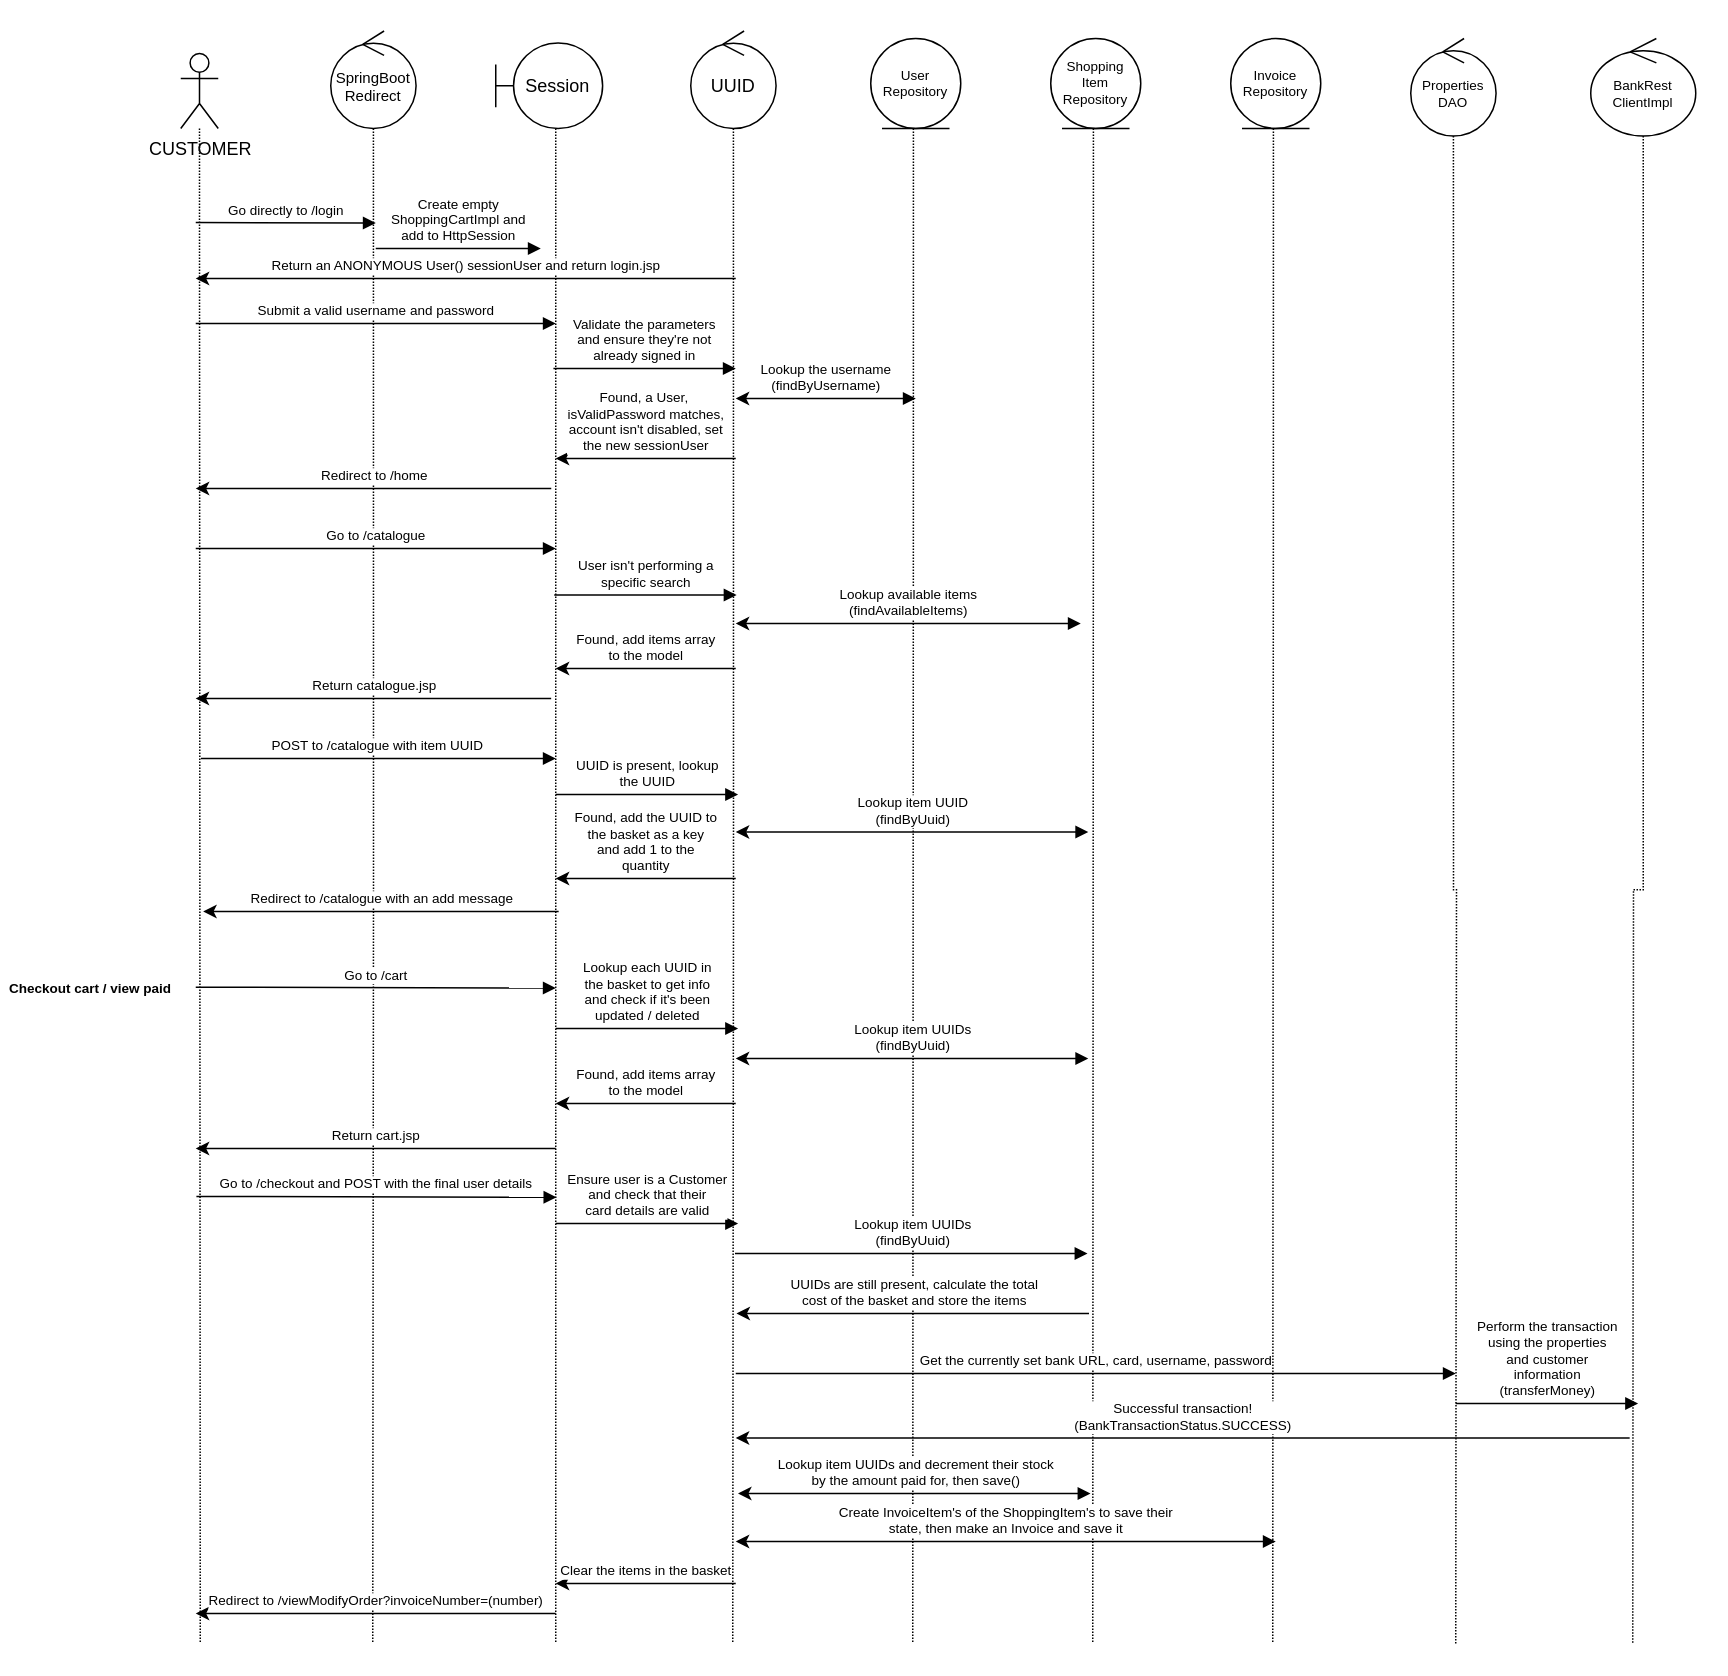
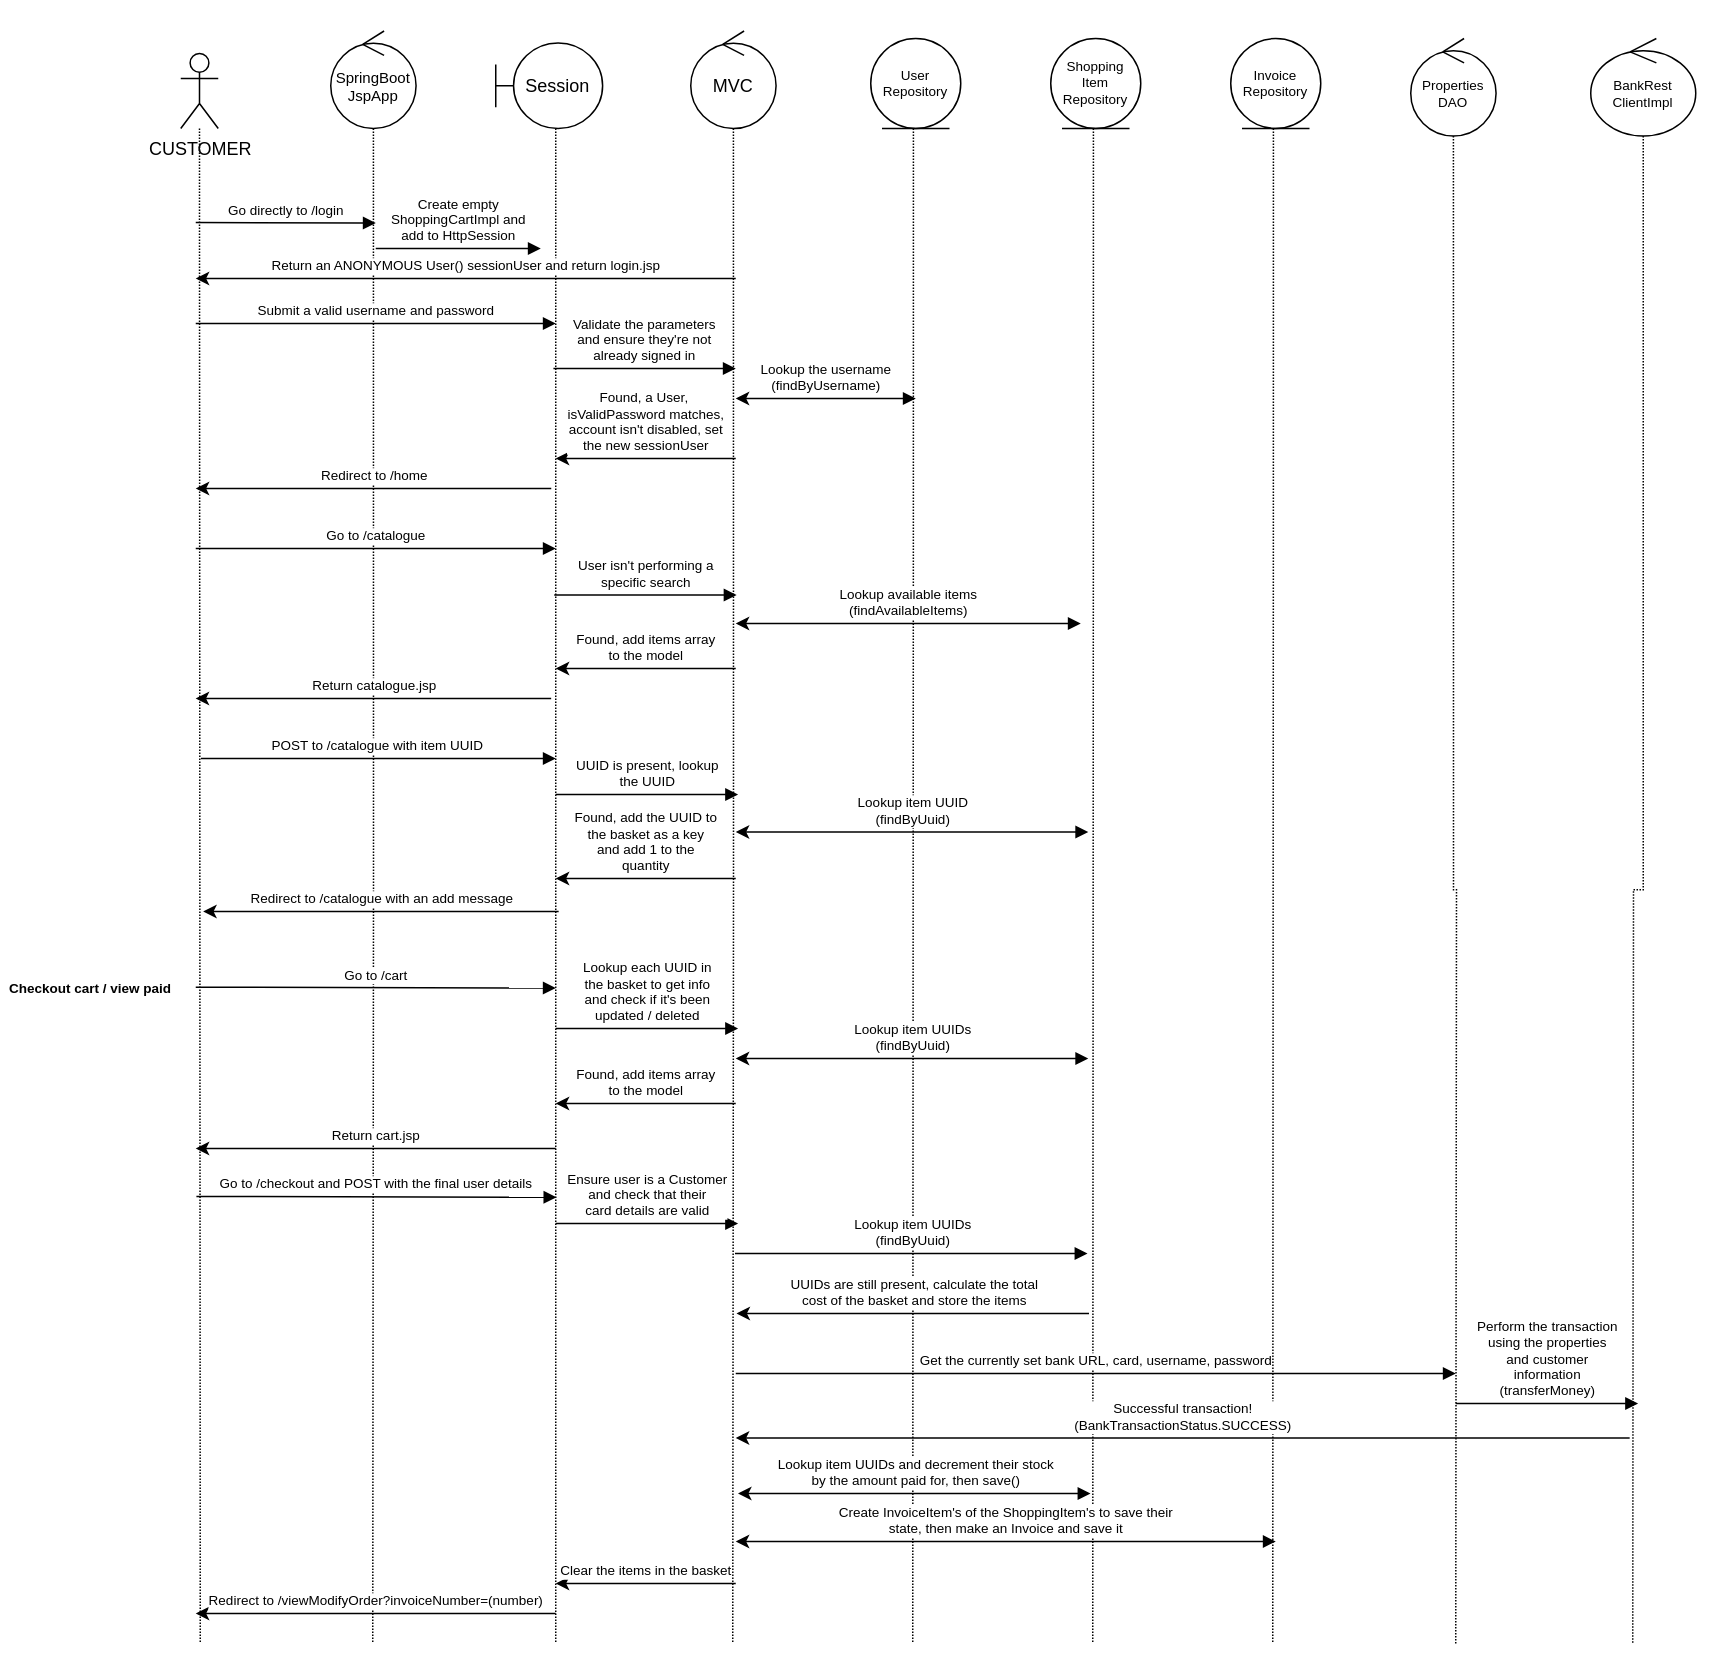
node "SpringBoot Redirect": label "SpringBoot Redirect" -> "SpringBoot JspApp"
node "UUID": label "UUID" -> "MVC"
